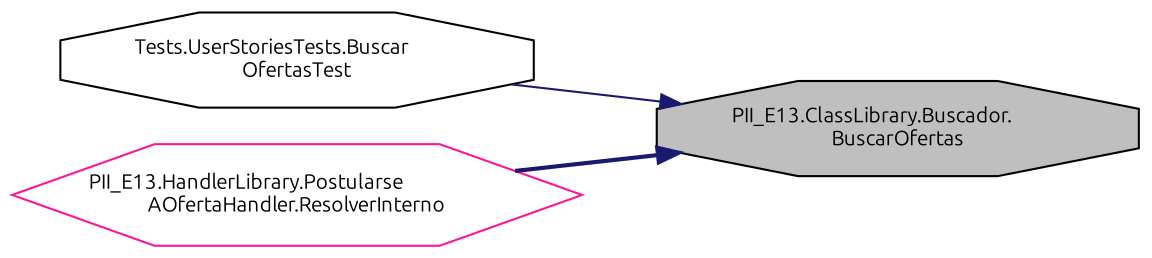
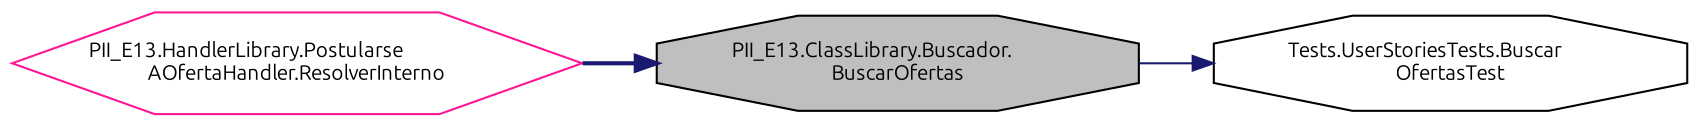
edge "Tests.UserStoriesTests.Buscar OfertasTest" -> "PII_E13.ClassLibrary.Buscador. BuscarOfertas": reversed
